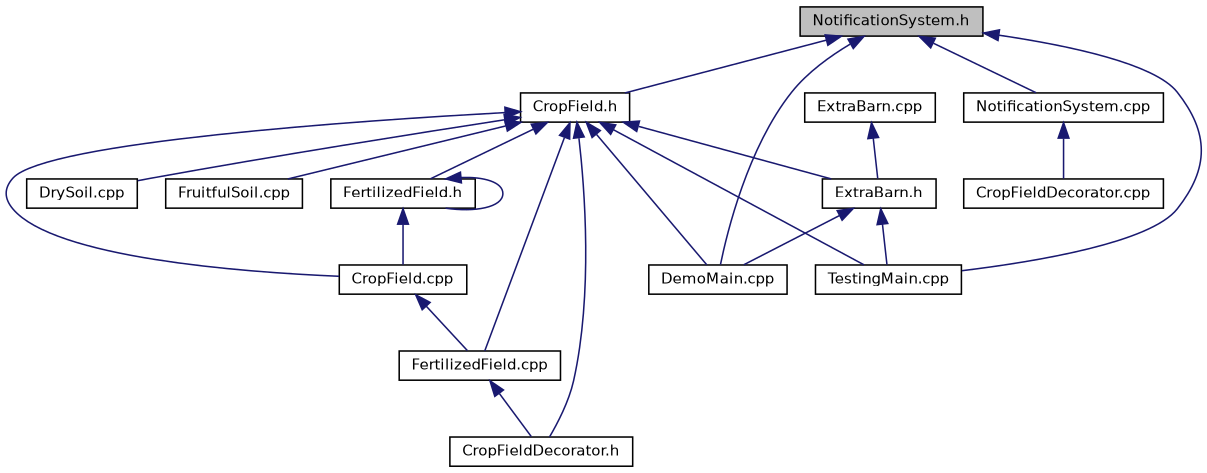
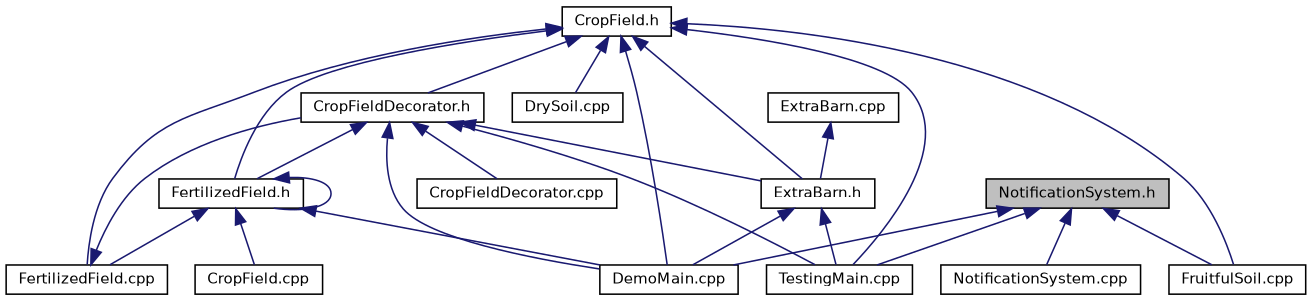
edge "CropField.h" -> "NotificationSystem.h": now "FruitfulSoil.cpp" -> "NotificationSystem.h"
edge "ExtraBarn.h" -> "CropFieldDecorator.h": added
edge "FertilizedField.h" -> "CropFieldDecorator.h": added
edge "CropField.cpp" -> "CropField.h": removed
edge "CropFieldDecorator.cpp" -> "NotificationSystem.cpp": now "CropFieldDecorator.cpp" -> "CropFieldDecorator.h"
edge "TestingMain.cpp" -> "CropFieldDecorator.h": added
edge "DemoMain.cpp" -> "CropFieldDecorator.h": added
edge "DemoMain.cpp" -> "FertilizedField.h": added
edge "FertilizedField.cpp" -> "CropField.cpp": now "FertilizedField.cpp" -> "FertilizedField.h"
